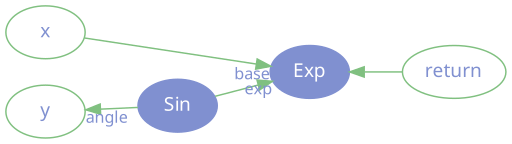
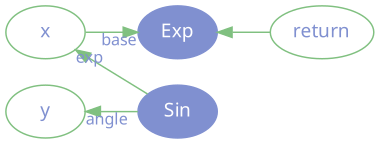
edge "Sin" -> "Exp": now "Sin" -> "x"
